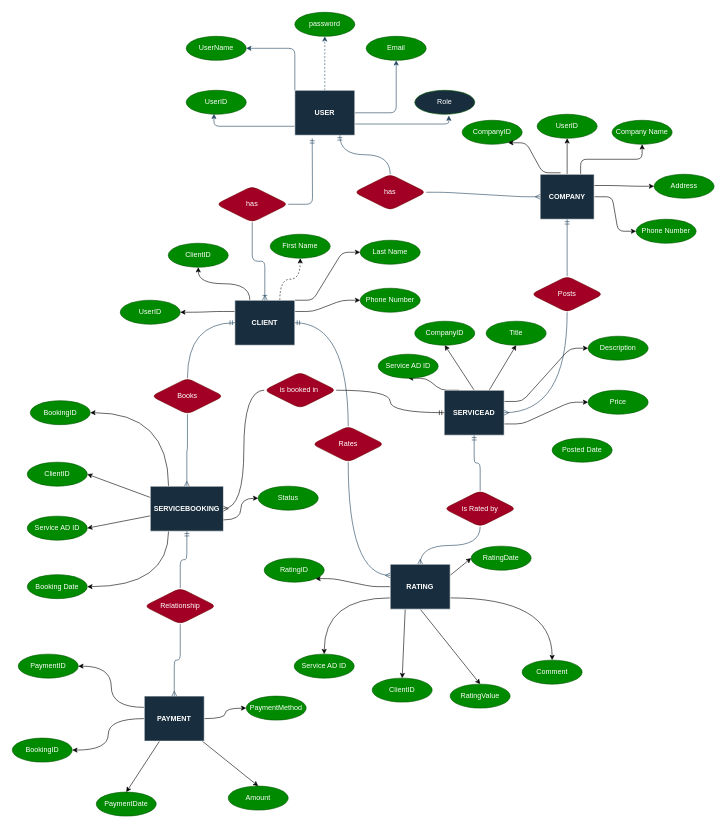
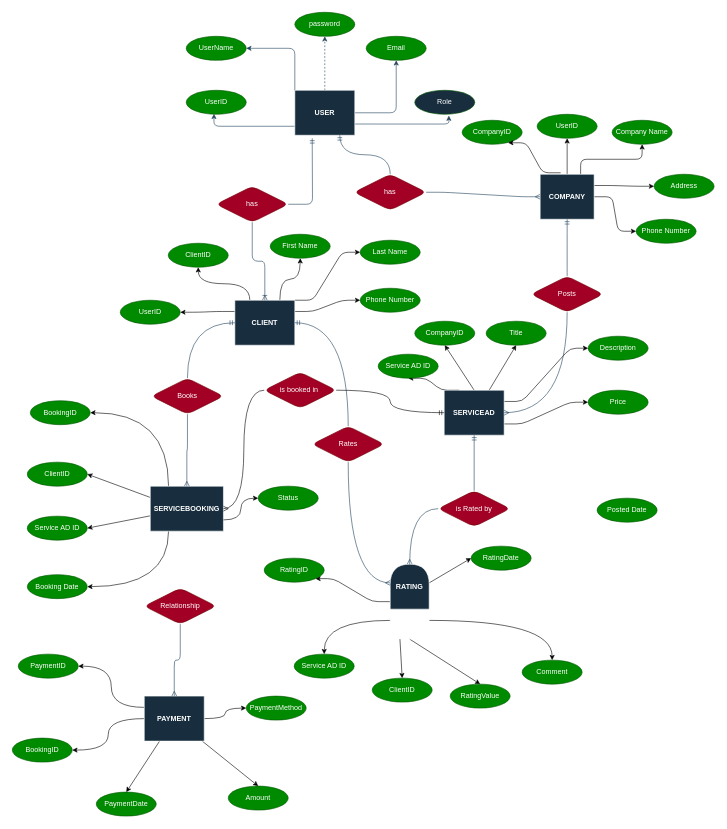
edge "CLIENT" -> "First Name": style dashed -> solid
node "Posted Date": moved (582, 450) -> (627, 510)
node "is Rated by": moved (480, 509) -> (474, 509)
edge "Relationship" -> "SERVICEBOOKING": removed
node "RATING": size 60x45 -> 39x75
